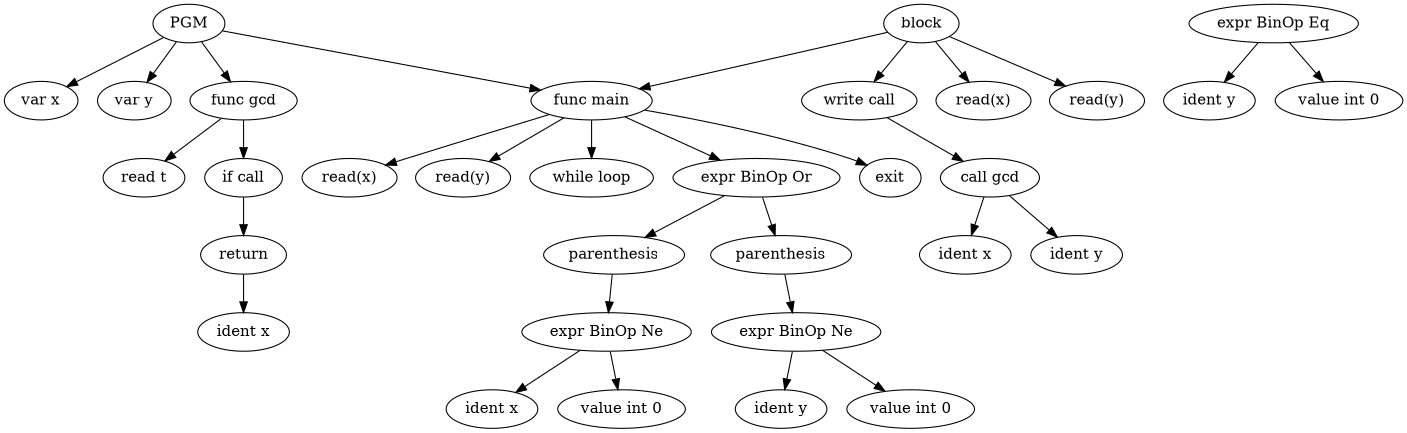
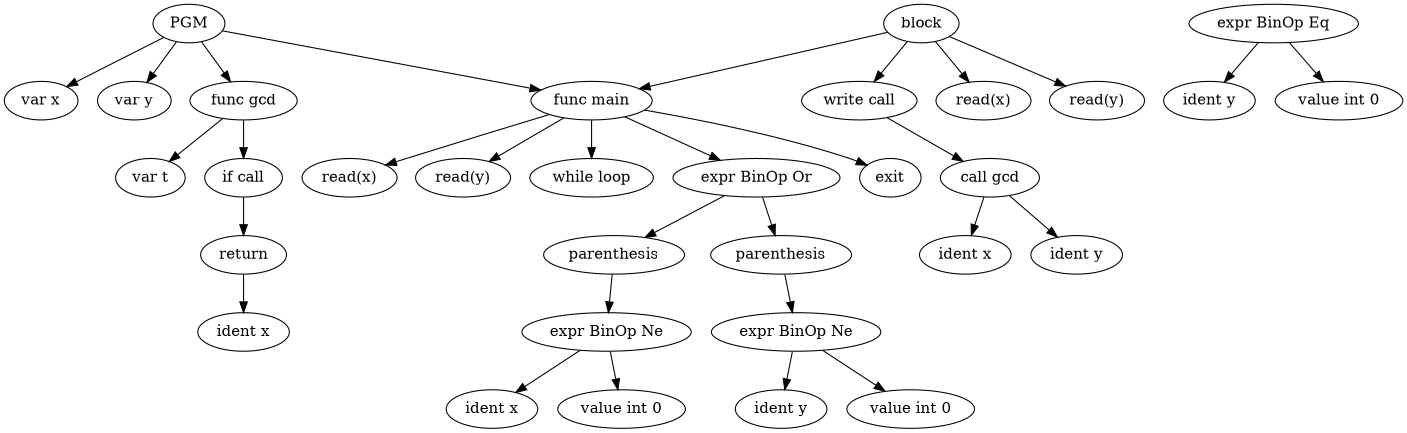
node "read t": label "read t" -> "var t"
